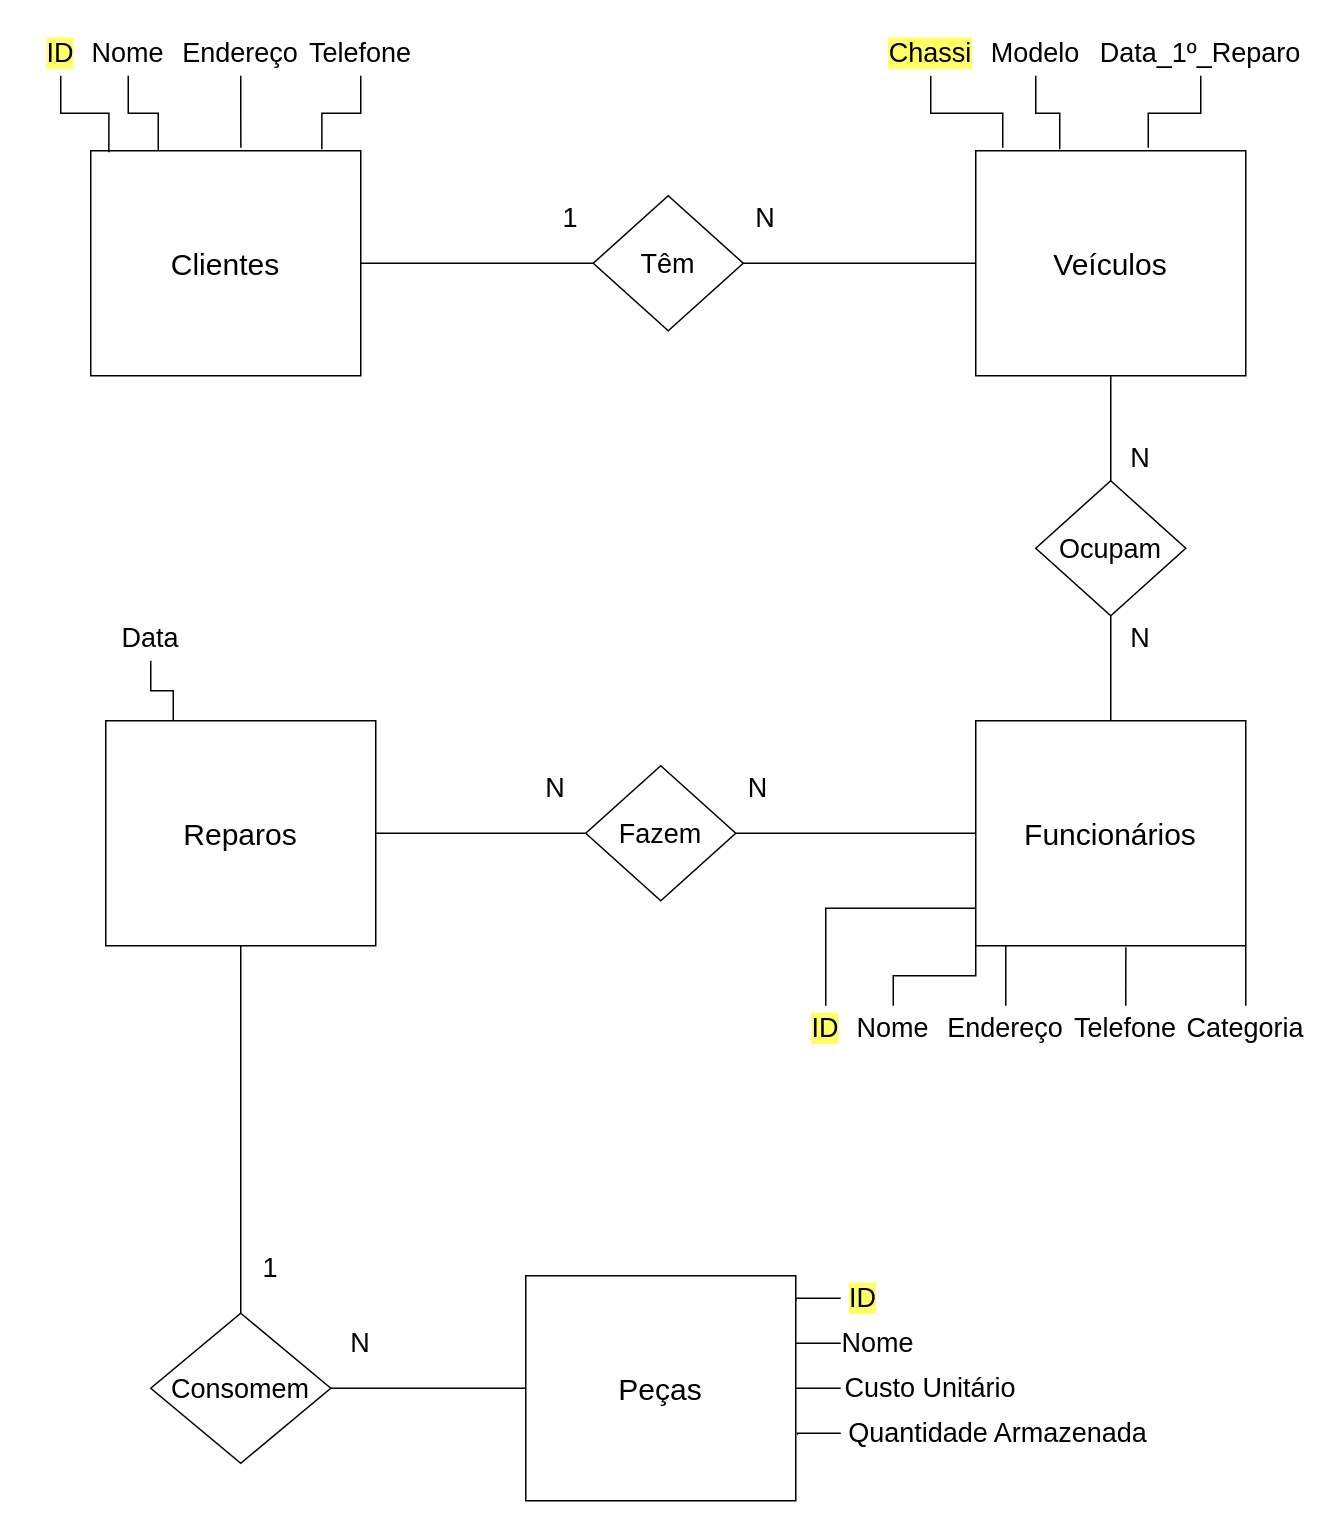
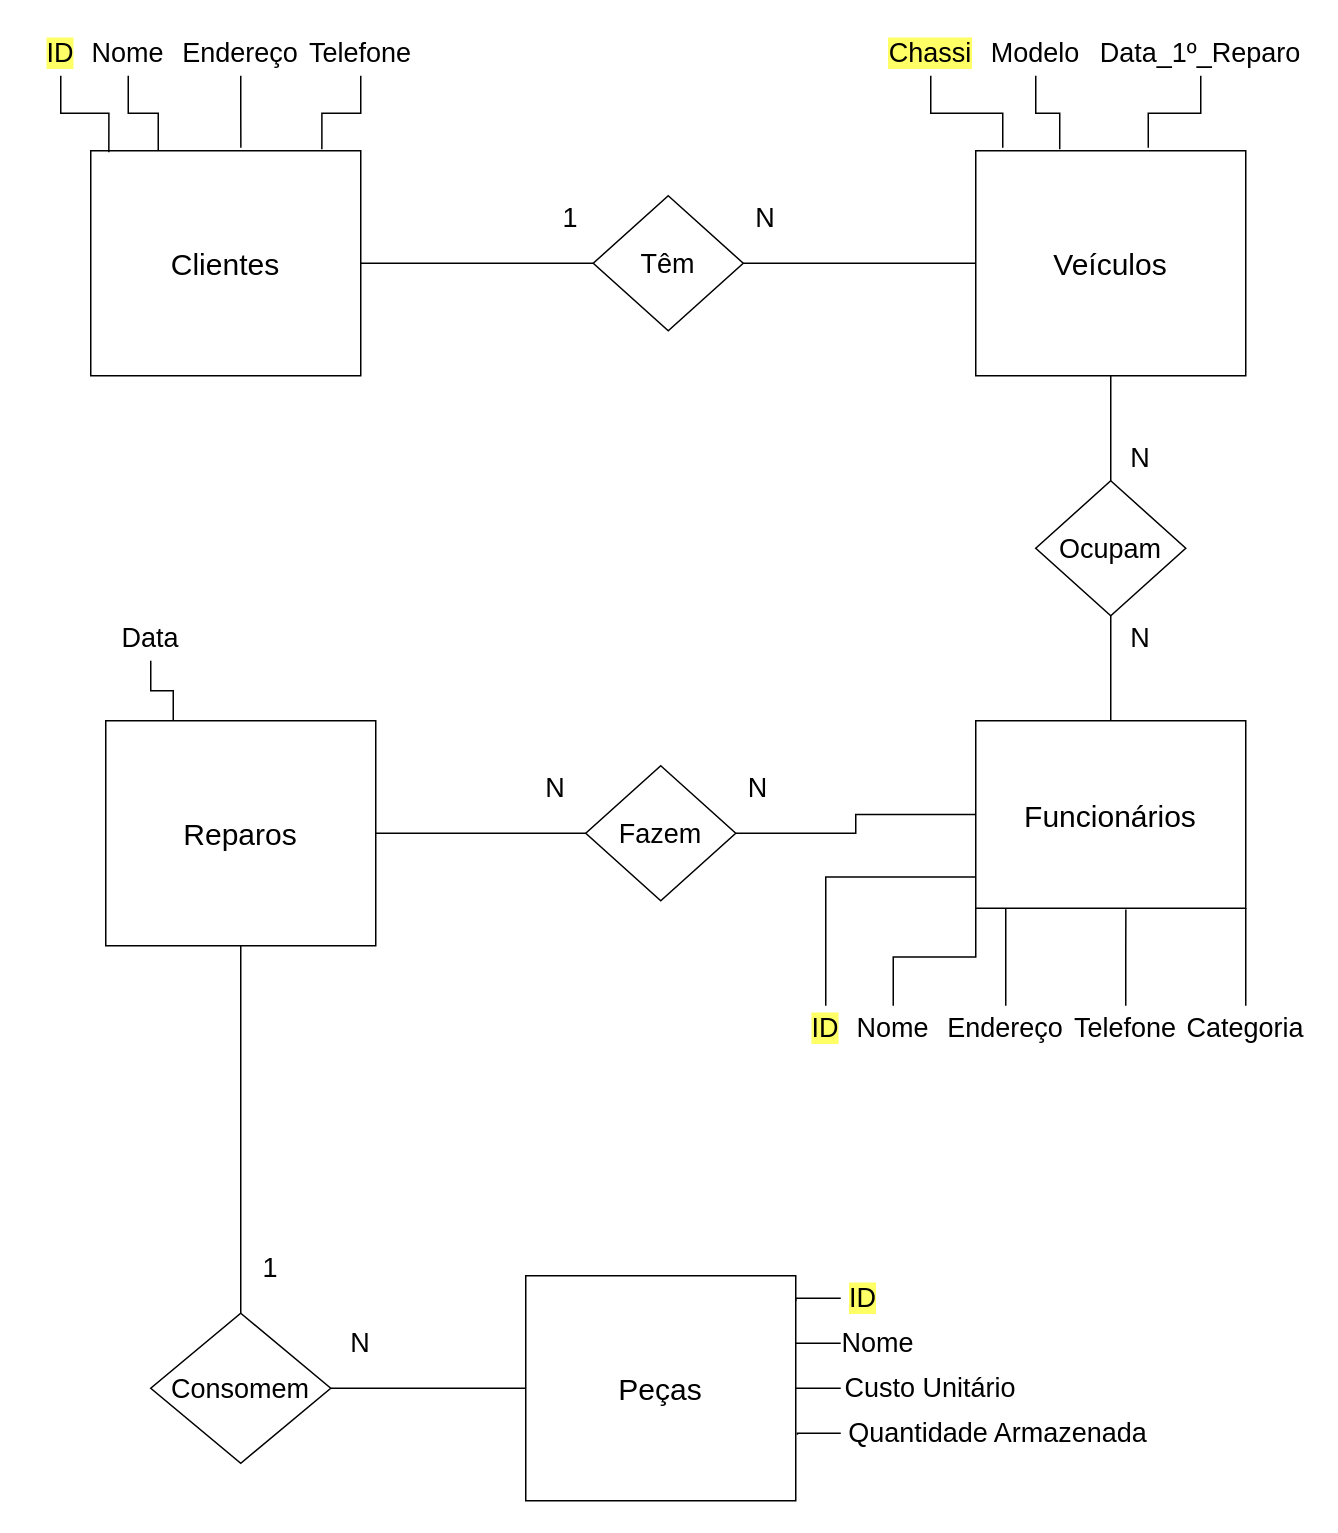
node "Funcionários": size 270x225 -> 270x188
